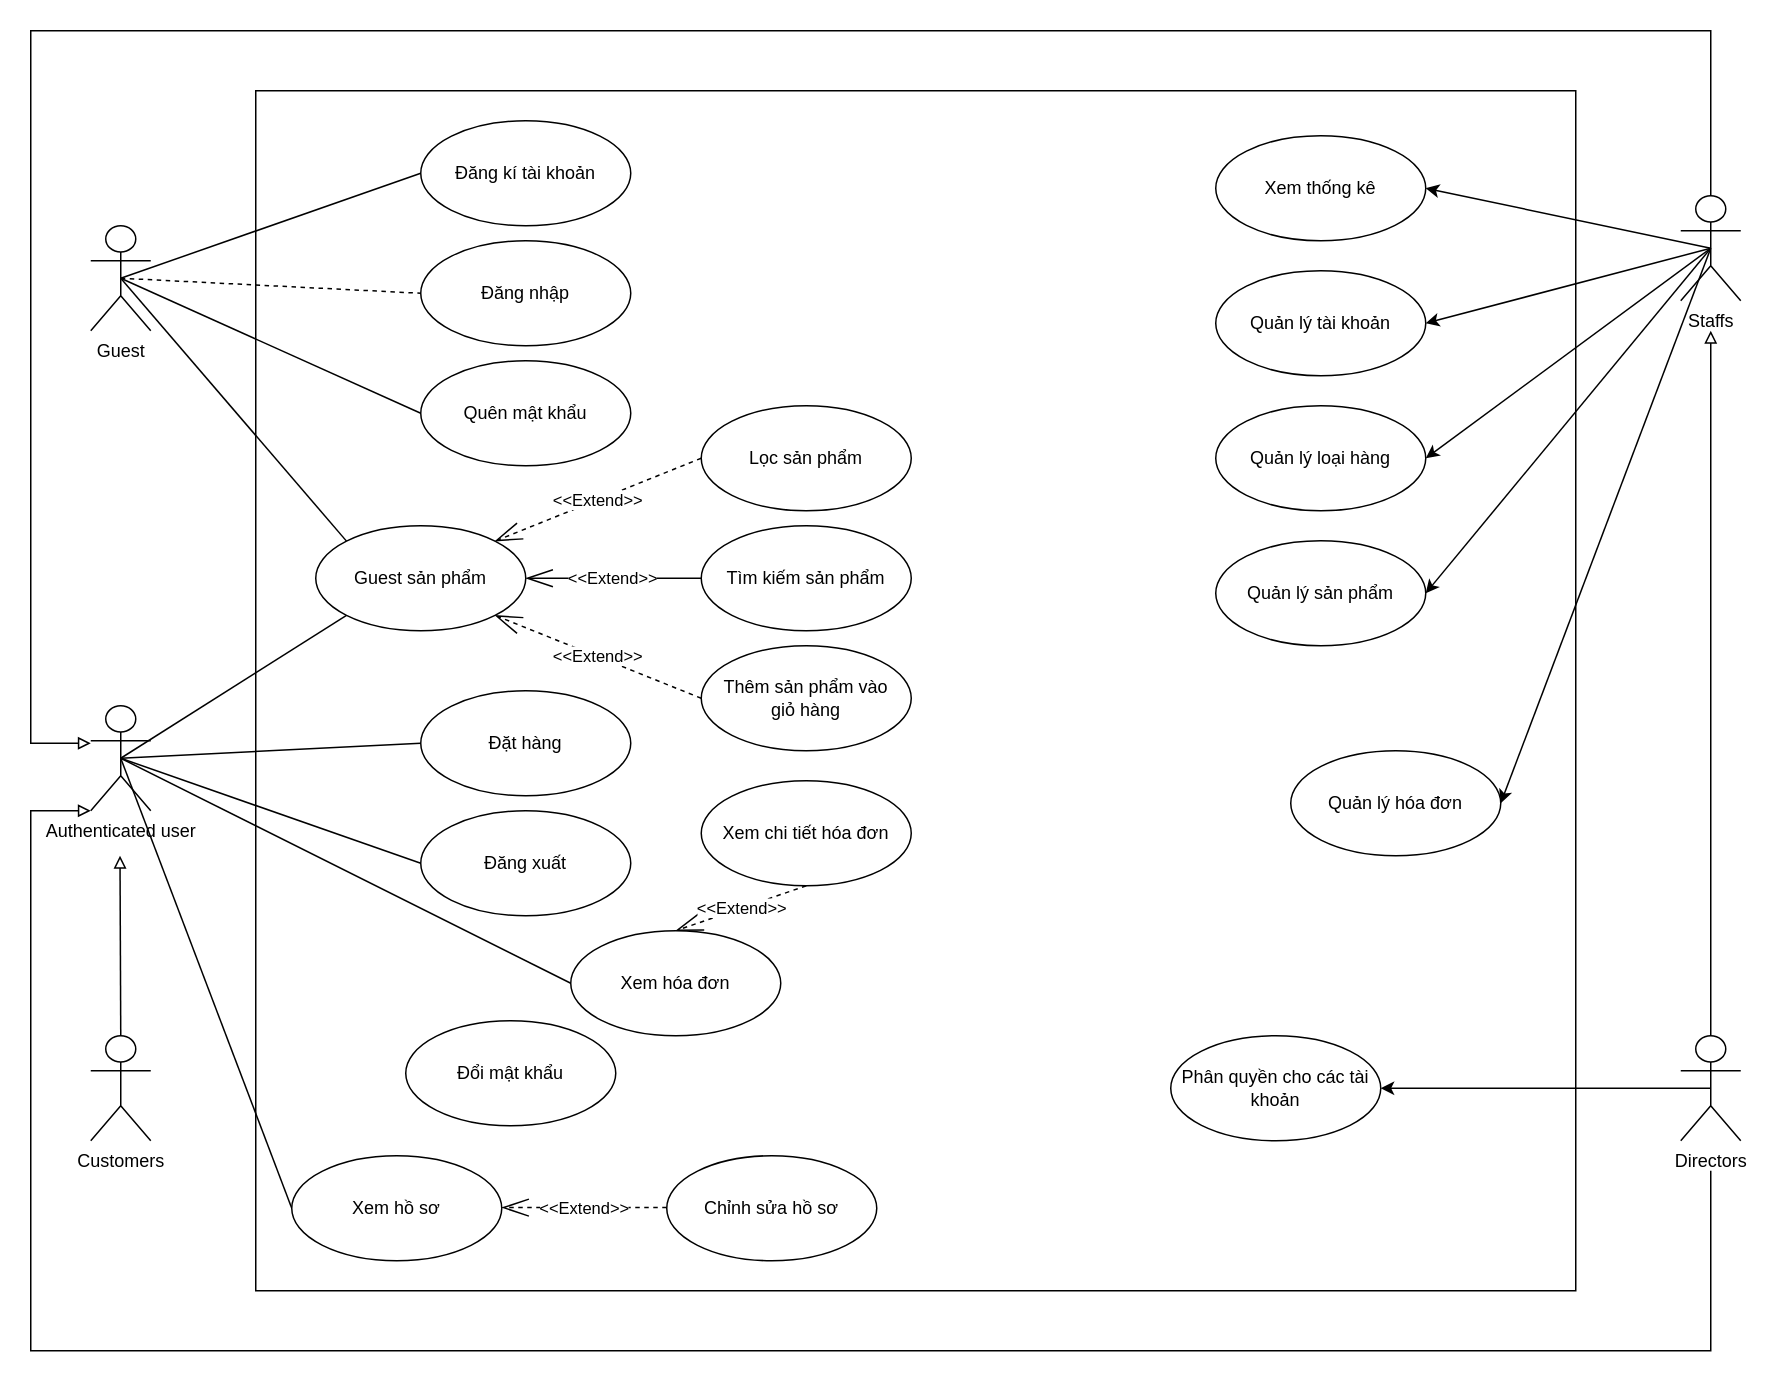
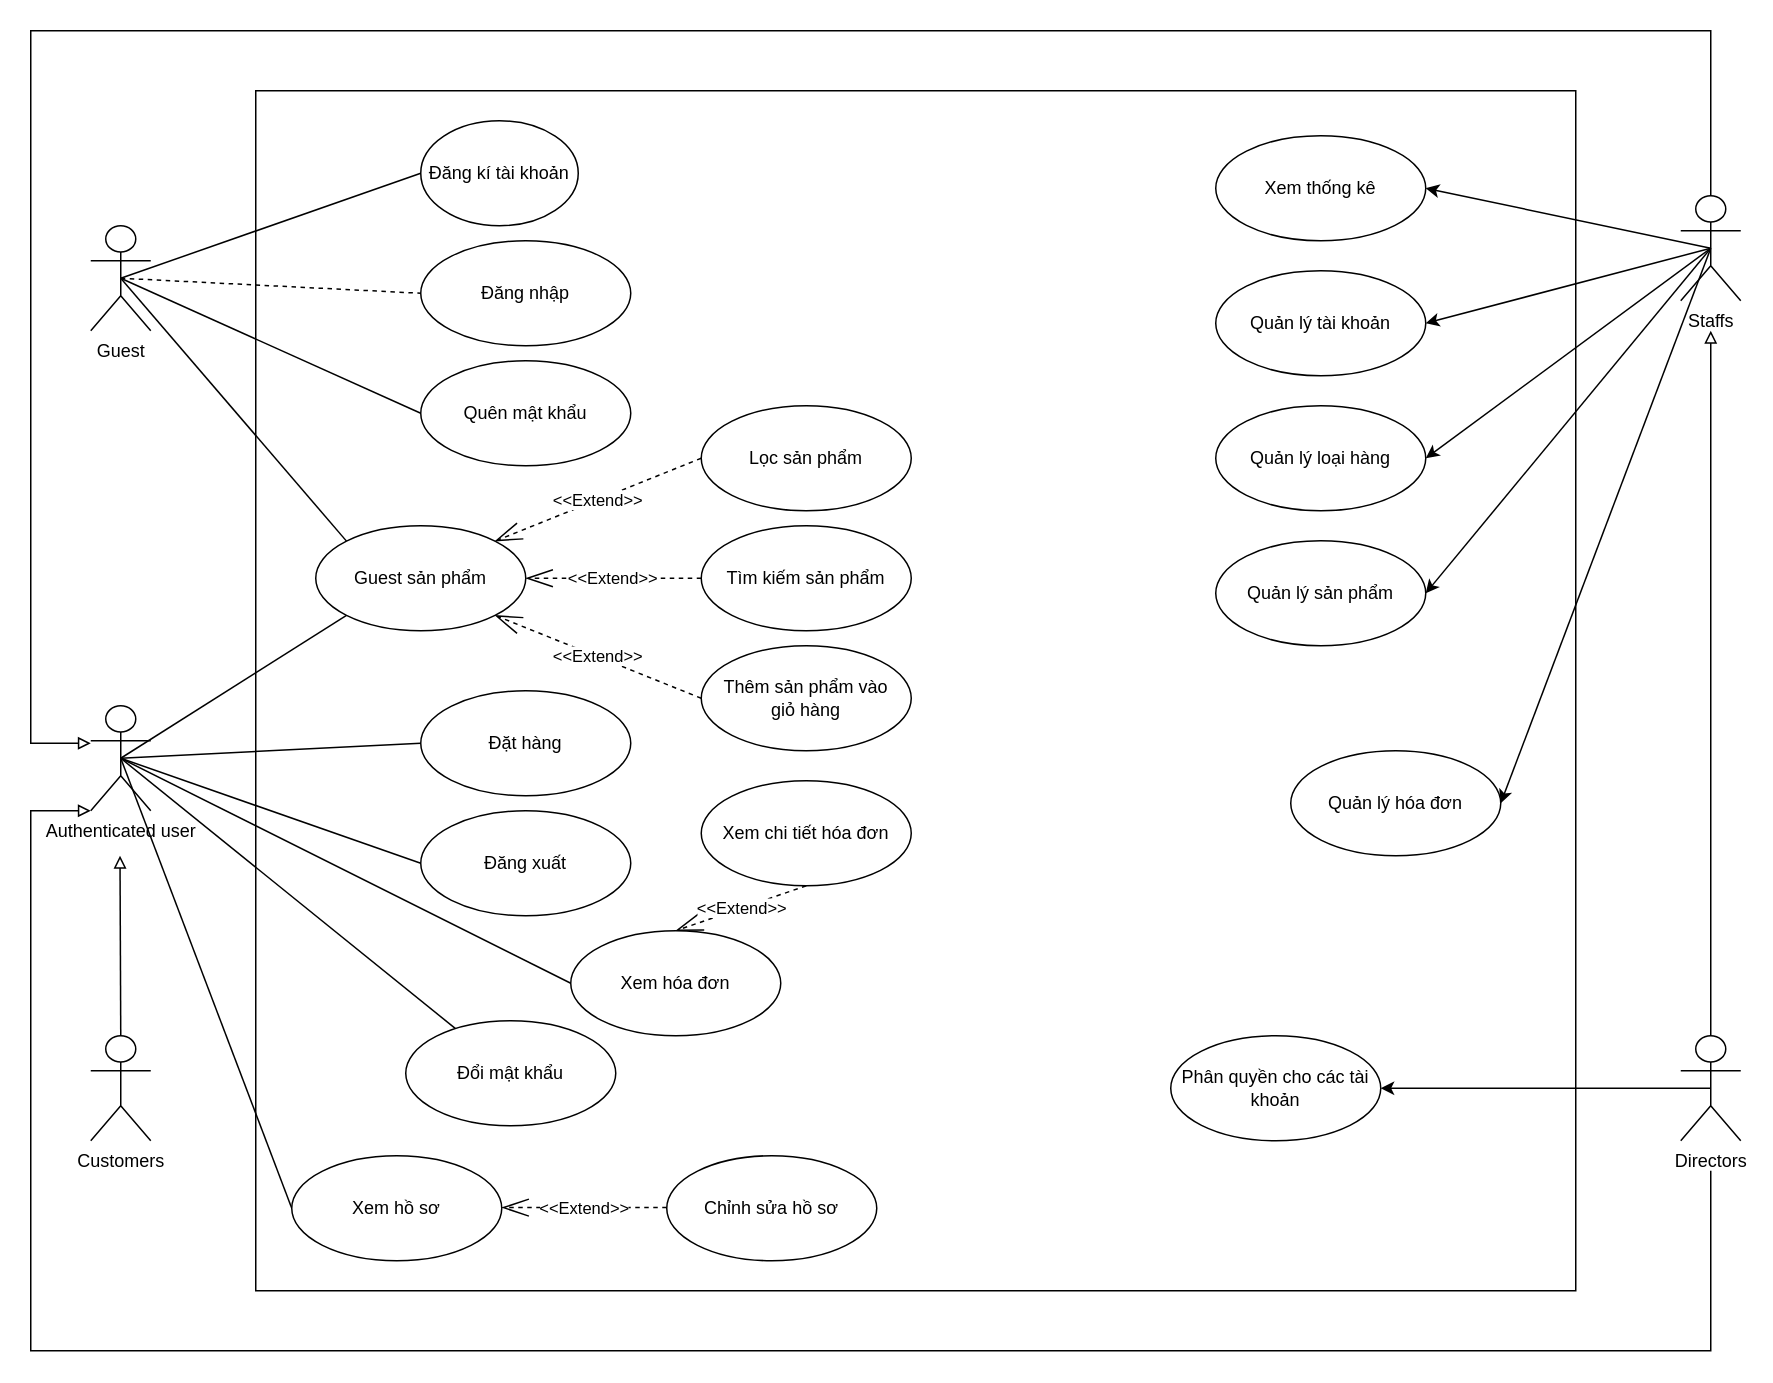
node "Đăng kí tài khoản": size 210x105 -> 158x105
edge "Tìm kiếm sản phẩm" -> "Guest sản phẩm": style solid -> dashed
edge "Authenticated user" -- "Đổi mật khẩu": added
